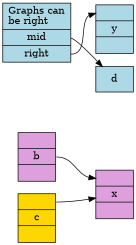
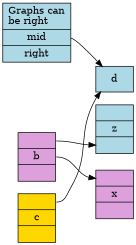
node "y": removed
node "z": added
edge "c" -> "x": now "c" -> "d"
